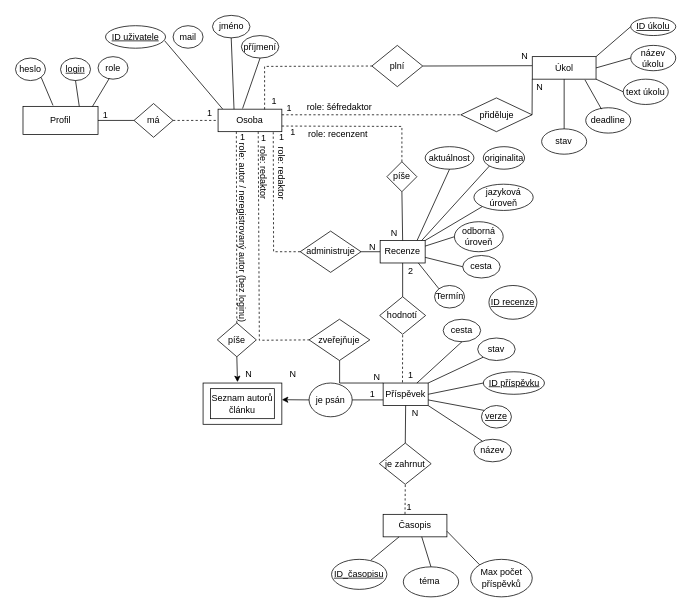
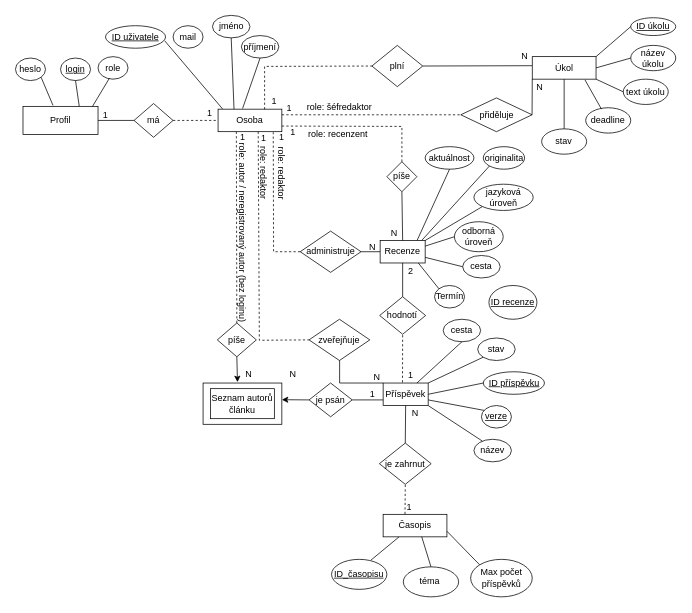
node "je psán": shape ellipse -> diamond
